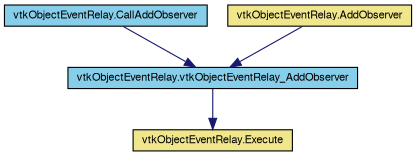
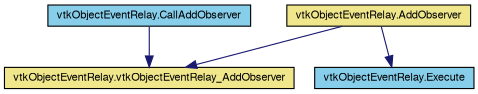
node "vtkObjectEventRelay.vtkObjectEventRelay_AddObserver": fillcolor skyblue -> khaki
edge "vtkObjectEventRelay.vtkObjectEventRelay_AddObserver" -> "vtkObjectEventRelay.Execute": now "vtkObjectEventRelay.AddObserver" -> "vtkObjectEventRelay.Execute"
node "vtkObjectEventRelay.Execute": fillcolor khaki -> skyblue
